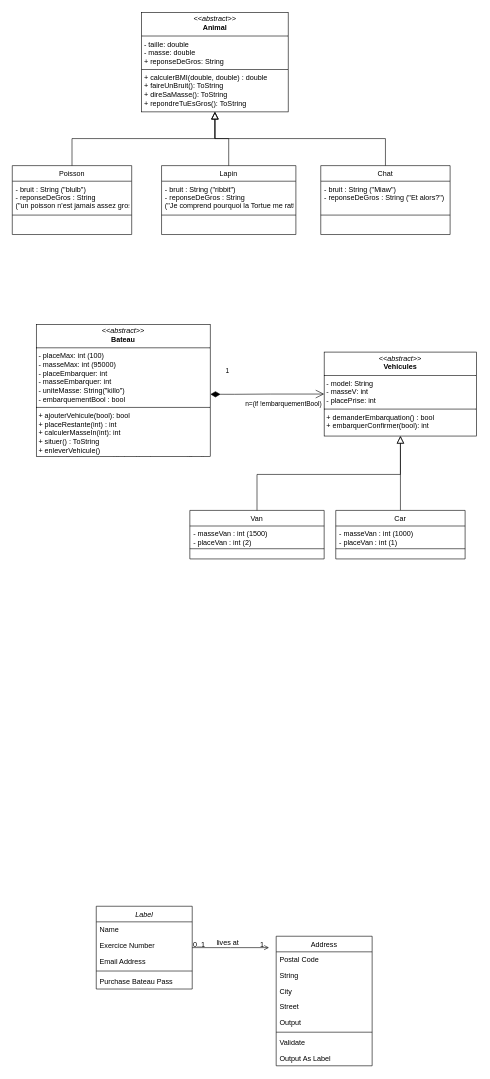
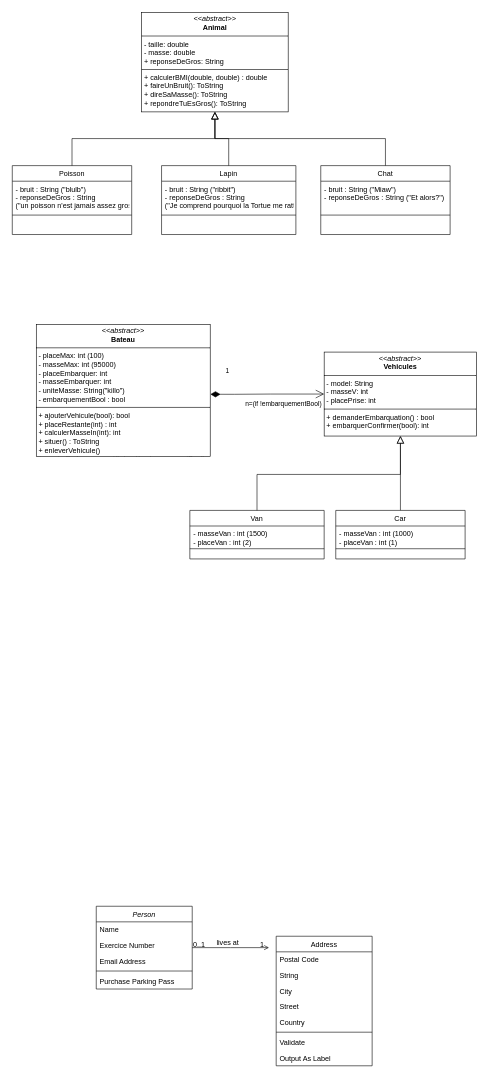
node "Label": label "Label" -> "Person"
node "Purchase Bateau Pass": label "Purchase Bateau Pass" -> "Purchase Parking Pass"
node "Output": label "Output" -> "Country"
